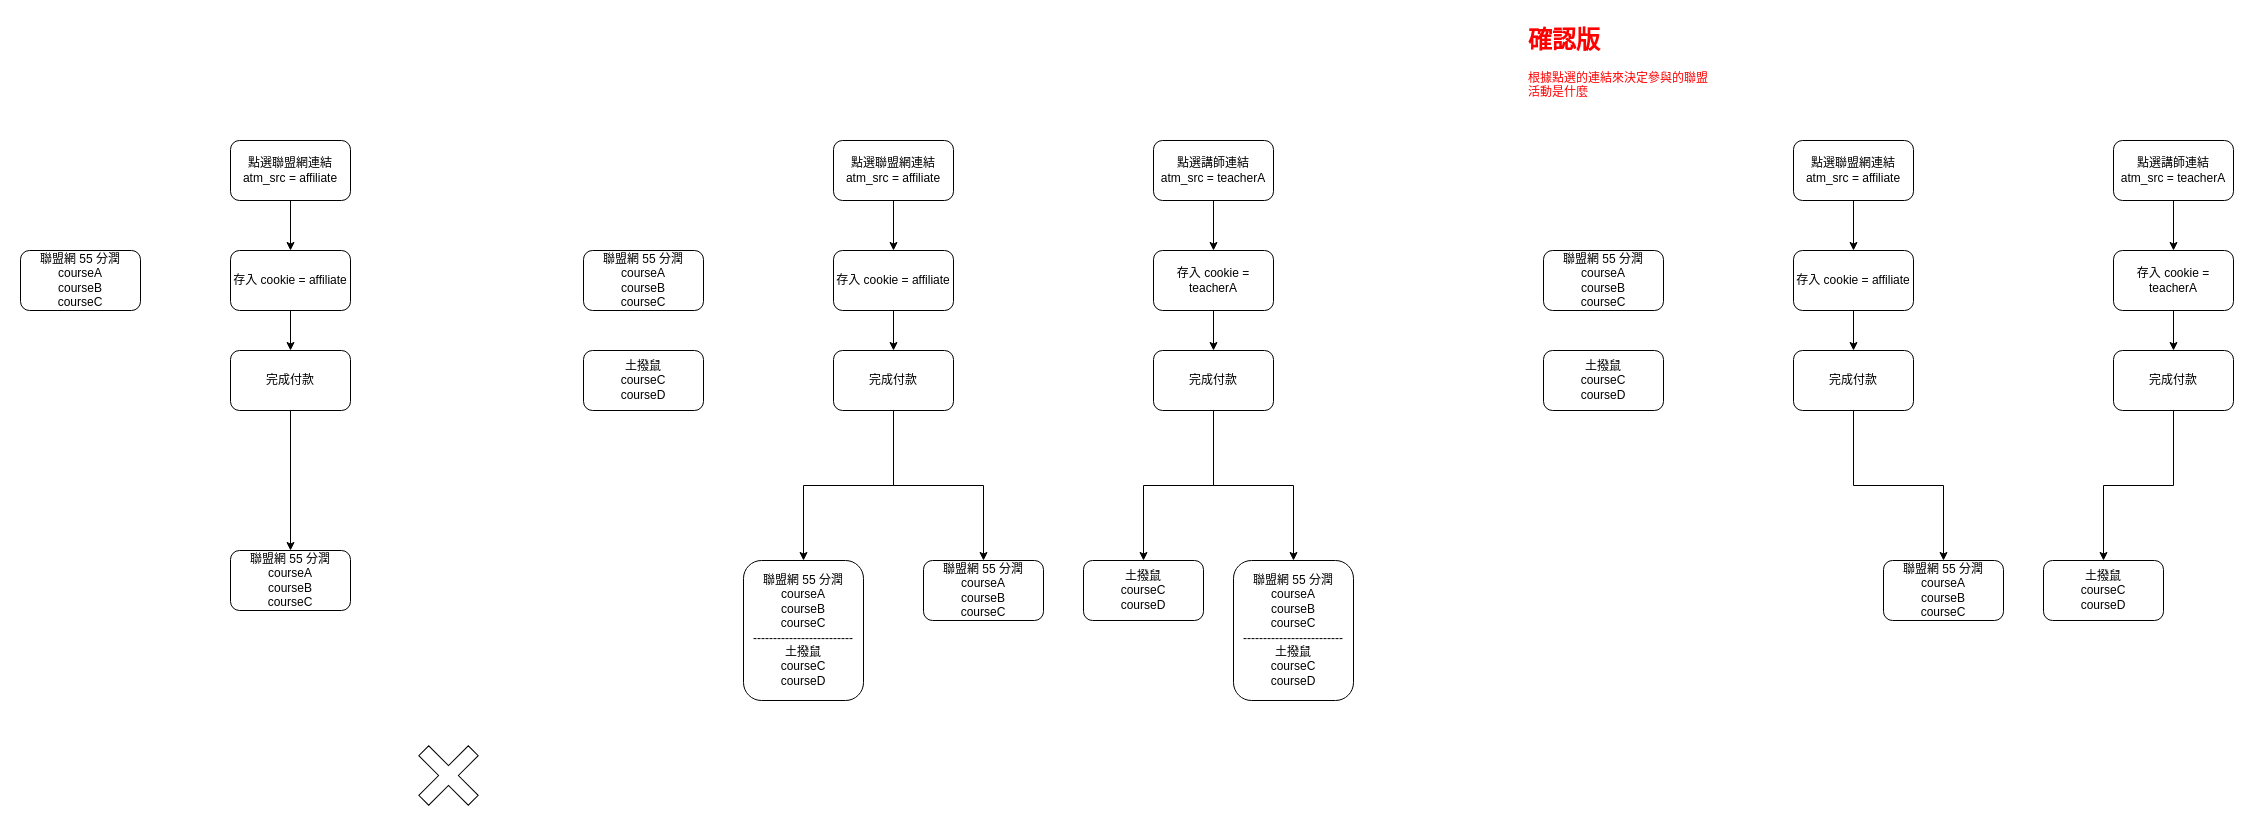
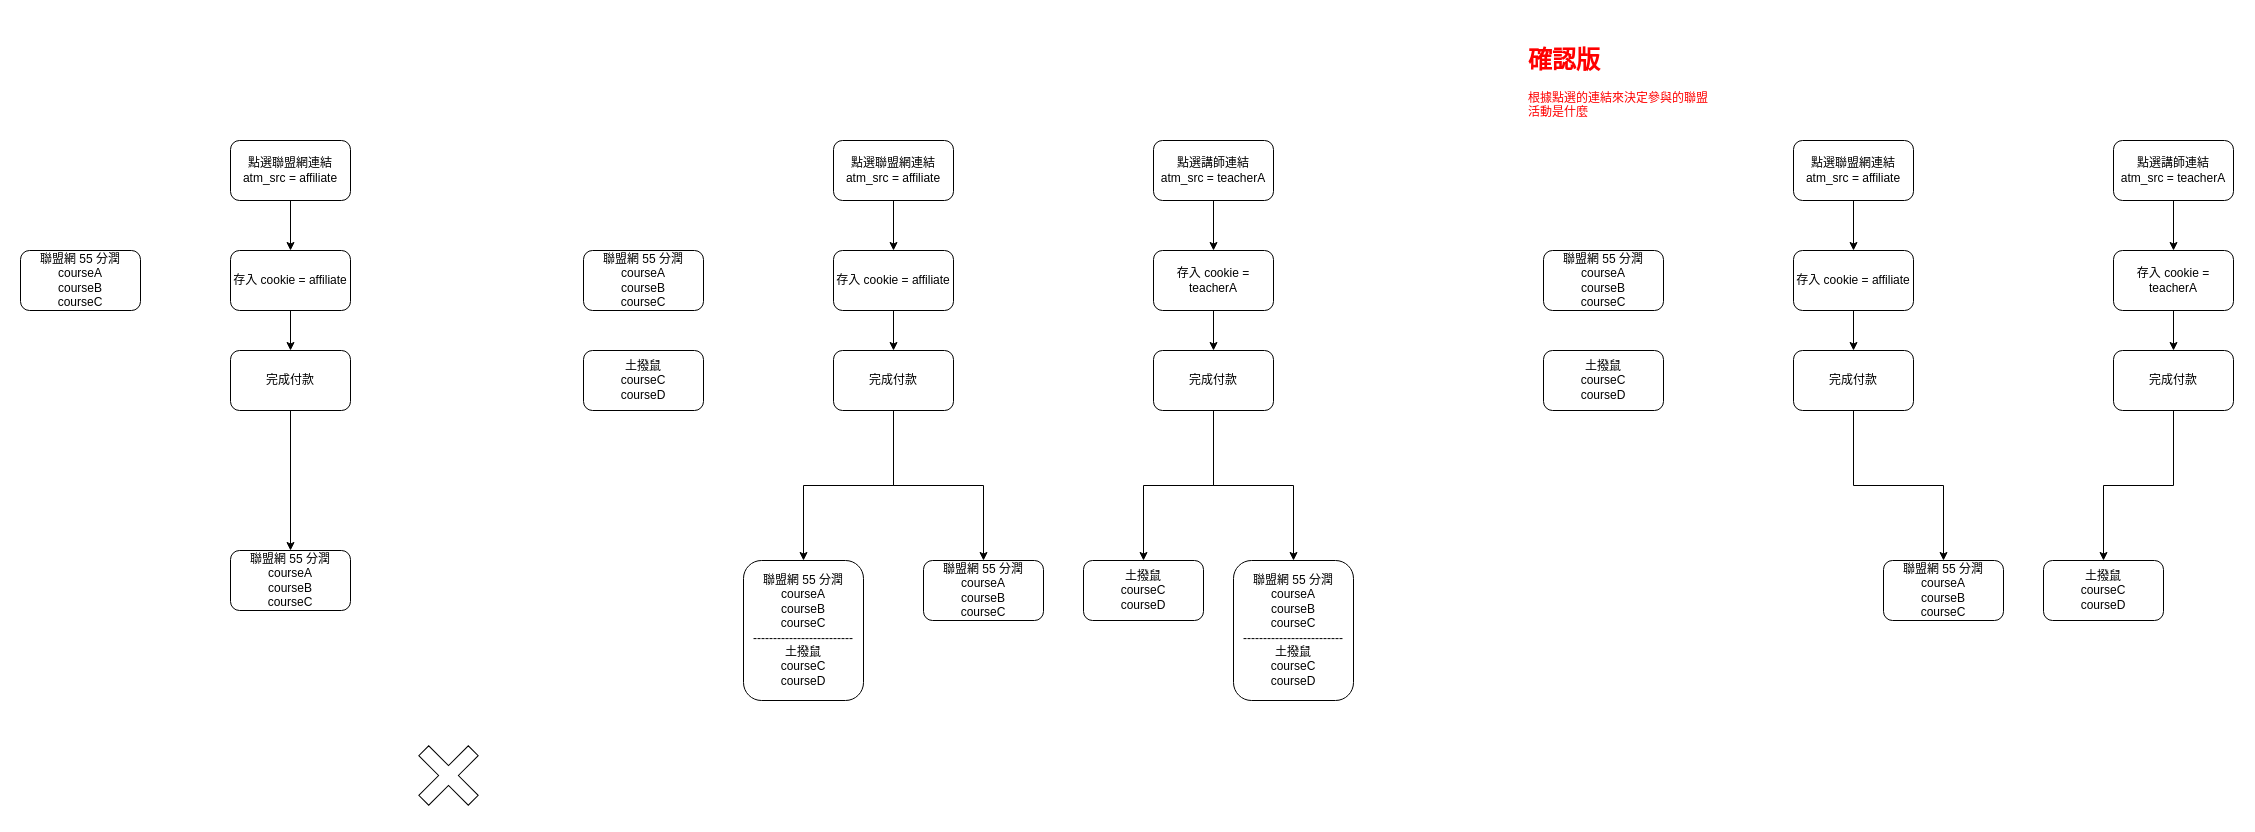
node "確認版根據點選的連結來決定參與的聯盟活動是什麼": moved (1619, 81) -> (1619, 101)
